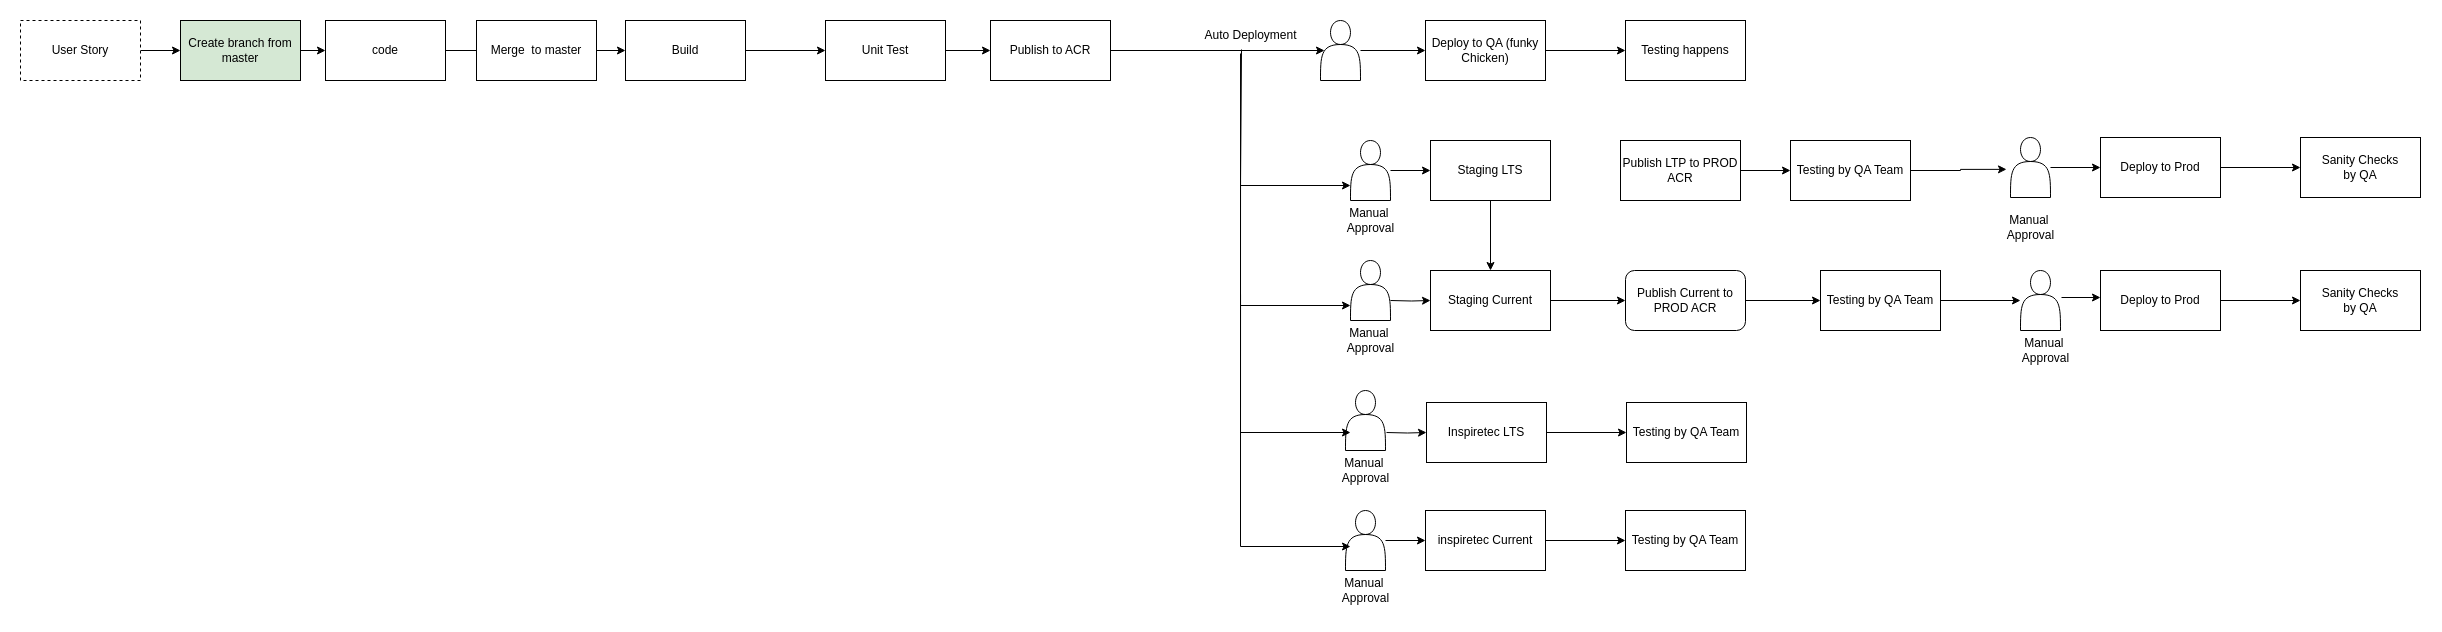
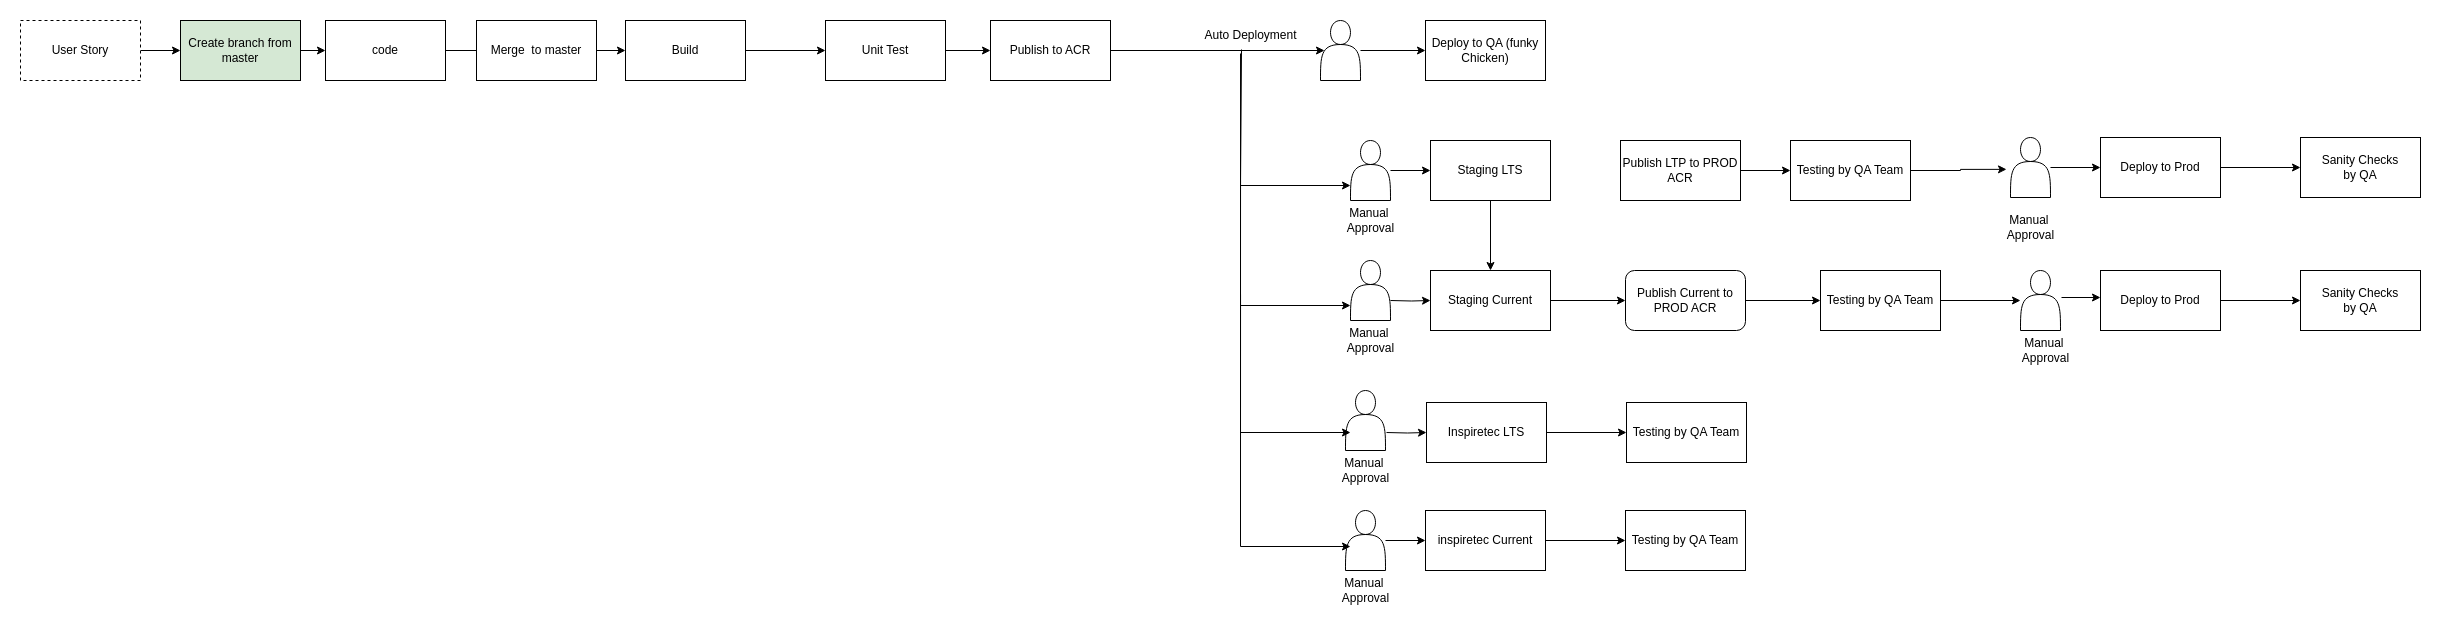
edge "Deploy to QA (funky Chicken)" -> "Testing happens": removed
node "Testing happens": removed
